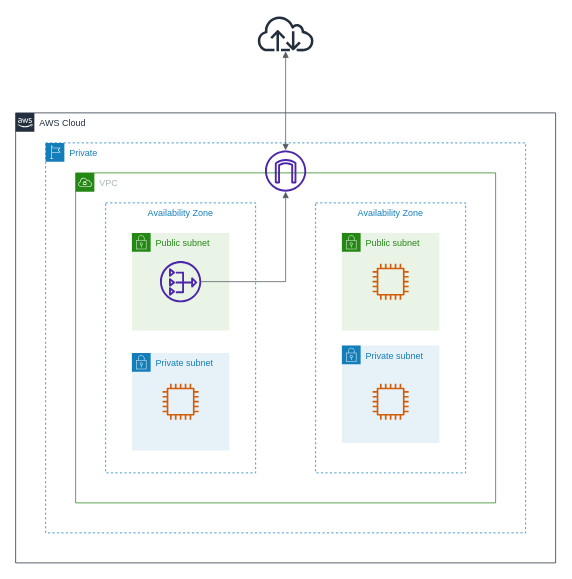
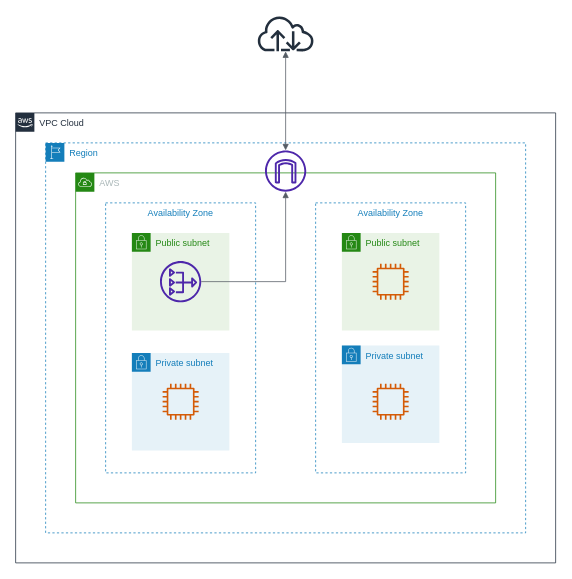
node "AWS Cloud": label "AWS Cloud" -> "VPC Cloud"
node "Private": label "Private" -> "Region"
node "VPC": label "VPC" -> "AWS"
